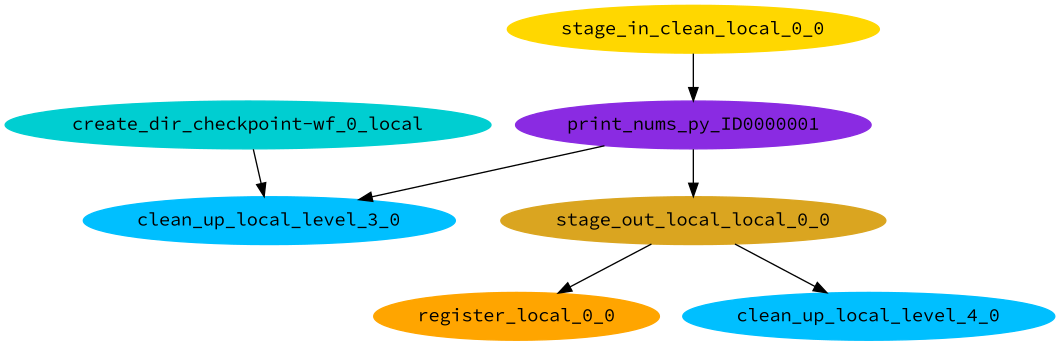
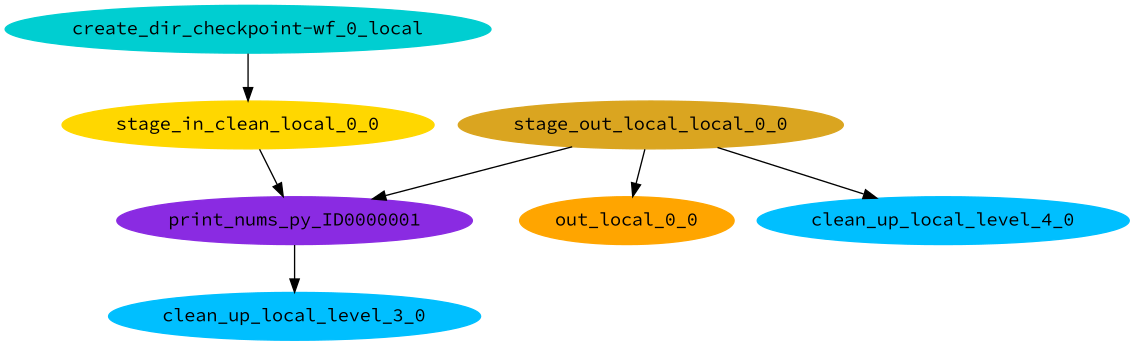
edge "create_dir_checkpoint-wf_0_local" -> "clean_up_local_level_3_0": now "create_dir_checkpoint-wf_0_local" -> "stage_in_clean_local_0_0"
edge "print_nums_py_ID0000001" -> "stage_out_local_local_0_0": reversed
node "register_local_0_0": label "register_local_0_0" -> "out_local_0_0"
